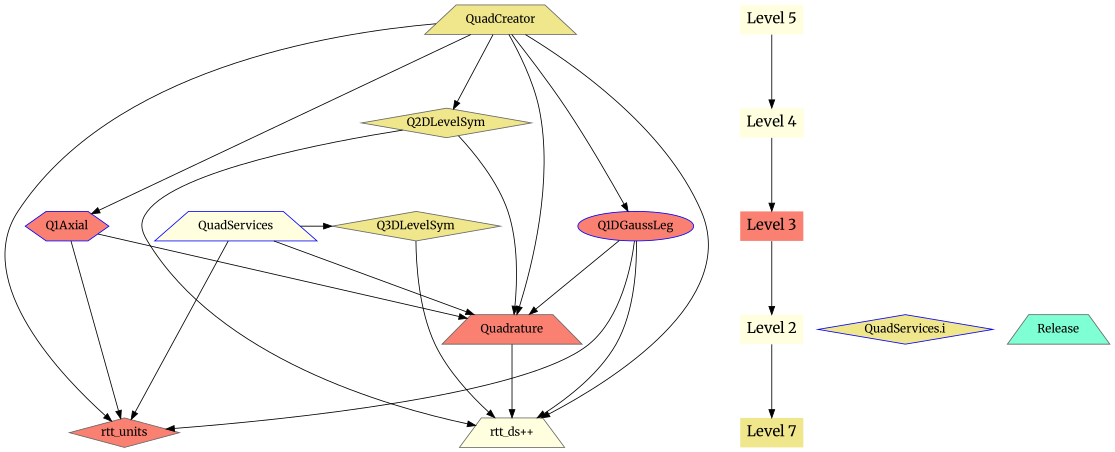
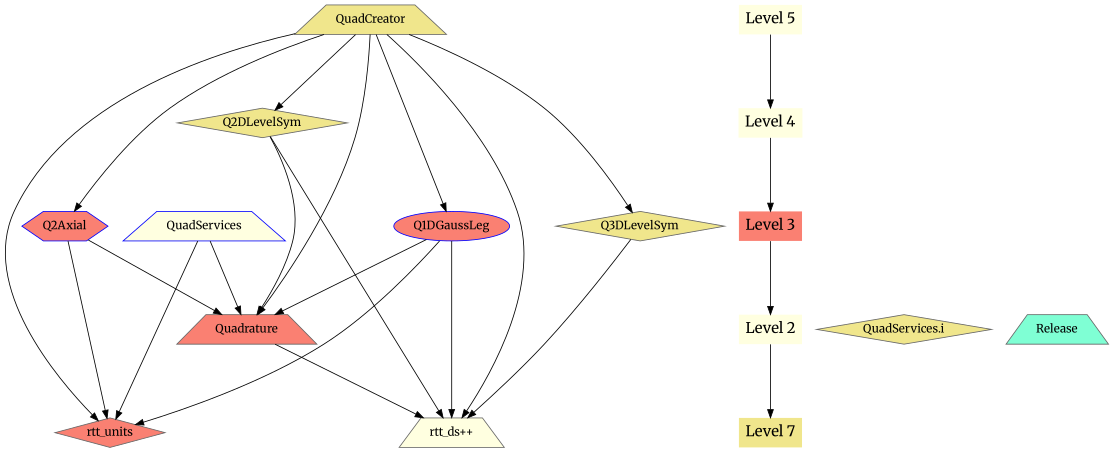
node "Q1Axial": label "Q1Axial" -> "Q2Axial"
edge "QuadServices" -> "Q3DLevelSym": now "QuadCreator" -> "Q3DLevelSym"
node "QuadServices.i": color blue -> gray40
